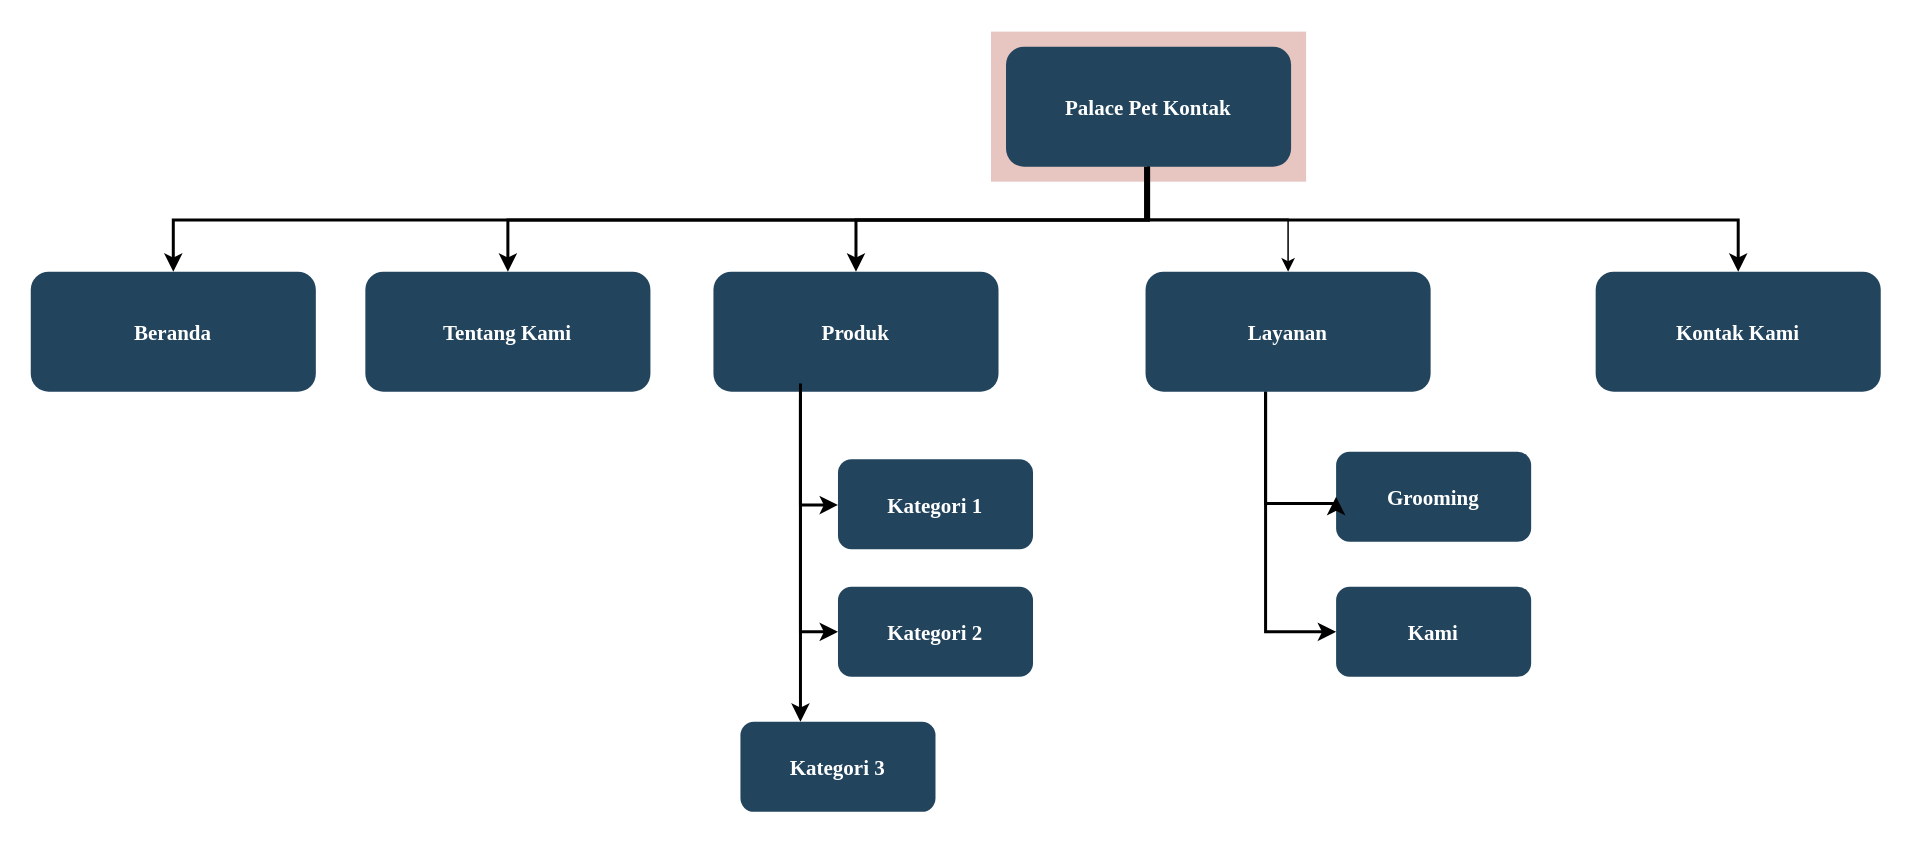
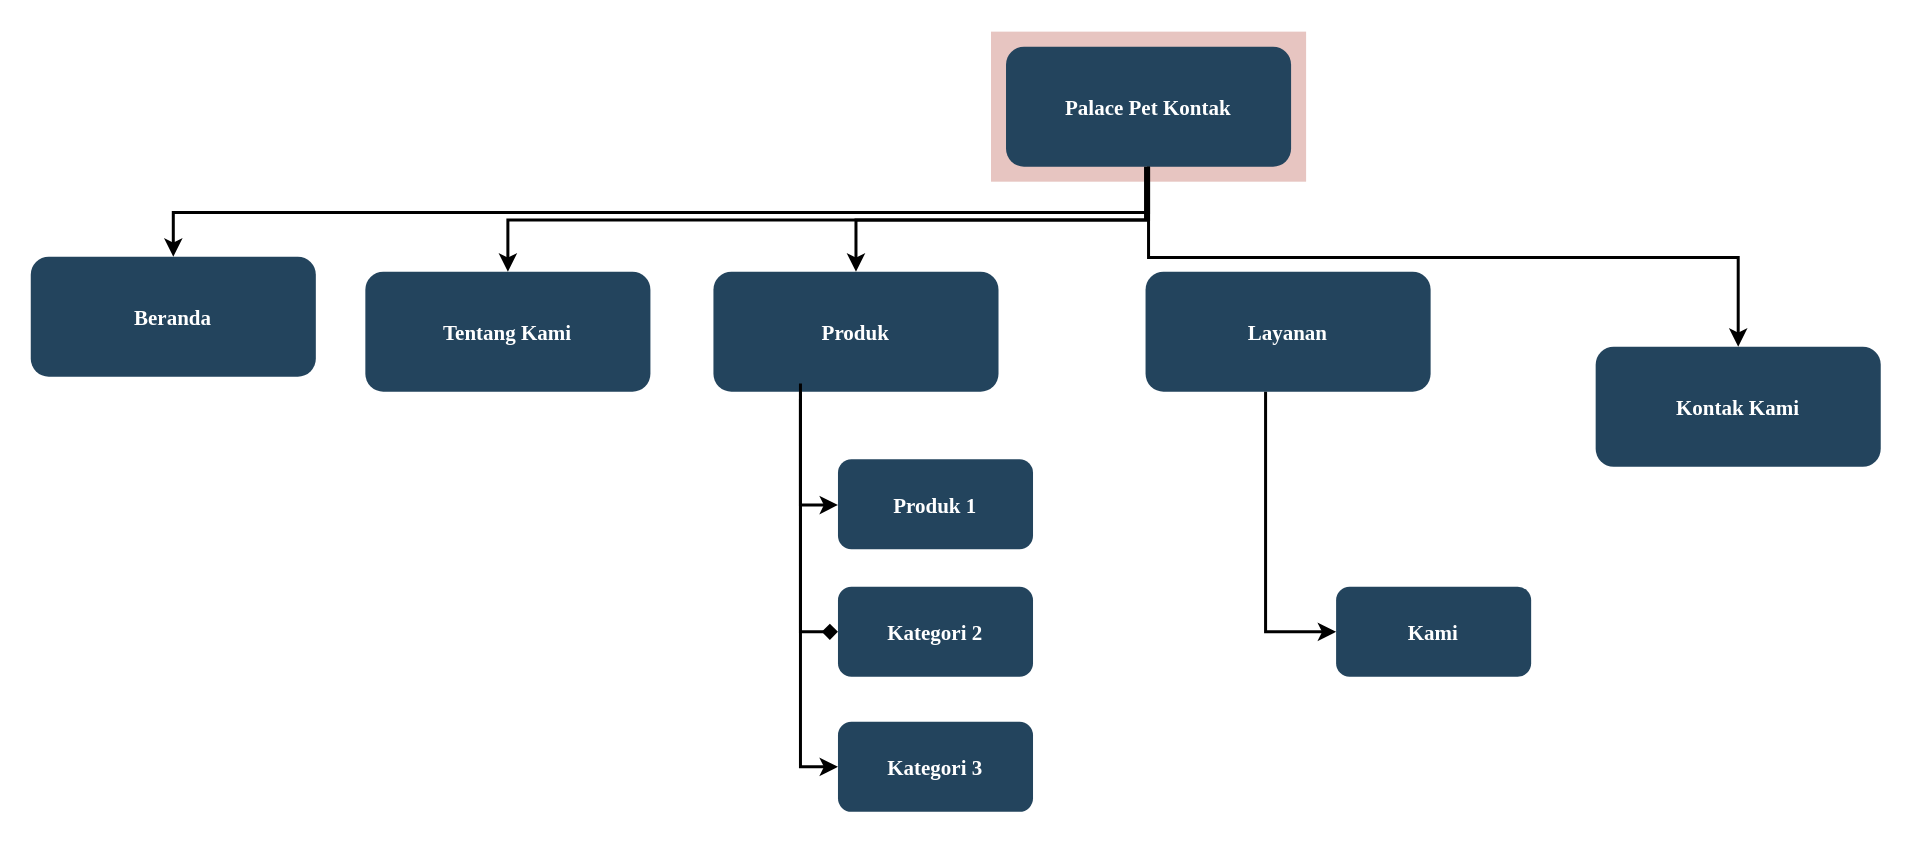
edge "Palace Pet Kontak" -> "Layanan": removed
node "Beranda": moved (173, 332) -> (173, 317)
node "Kontak Kami": moved (1738, 332) -> (1738, 407)
node "Grooming": removed
edge "Layanan" -> "Grooming": removed
node "Kategori 1": label "Kategori 1" -> "Produk 1"
edge "Produk" -> "Kategori 2": arrowhead classic -> diamond
node "Kategori 3": moved (838, 767) -> (935, 767)
